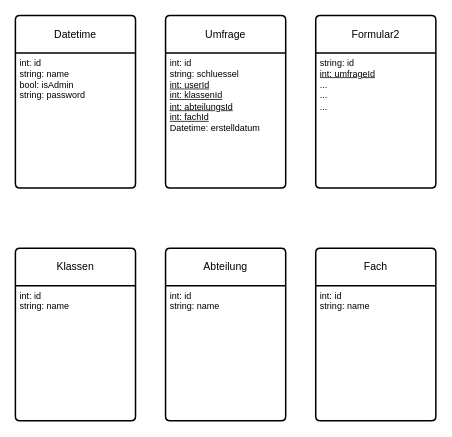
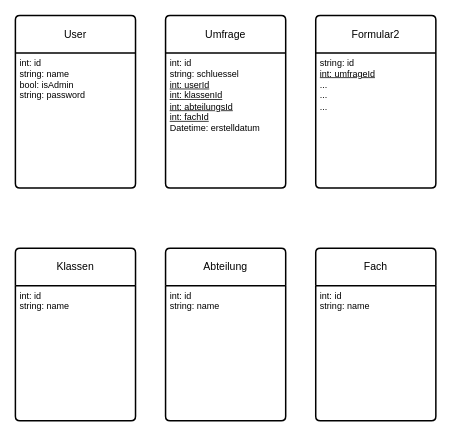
node "Datetime": label "Datetime" -> "User"
